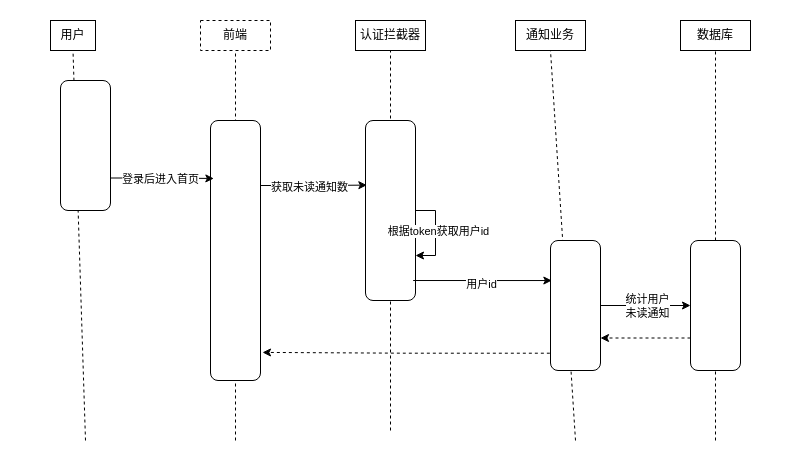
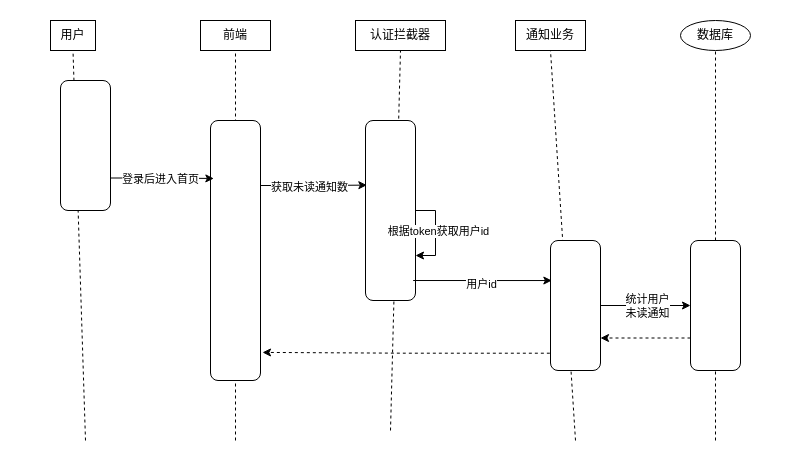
node "前端": style dashed -> solid
node "认证拦截器": size 70x30 -> 90x30
node "数据库": shape rectangle -> ellipse
